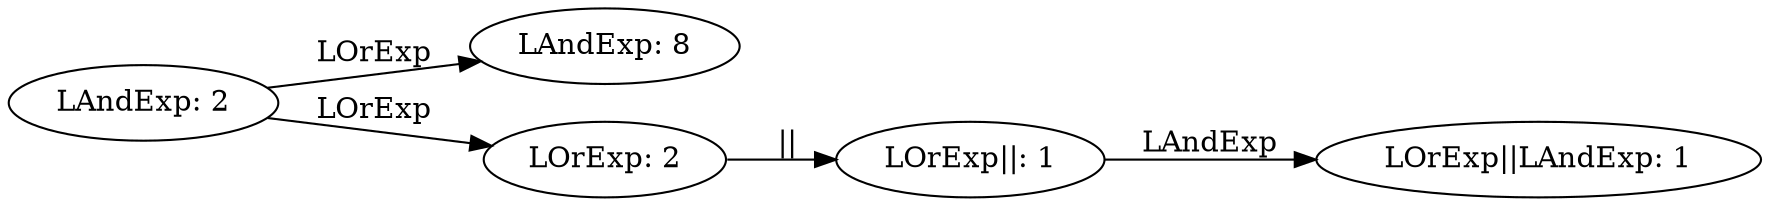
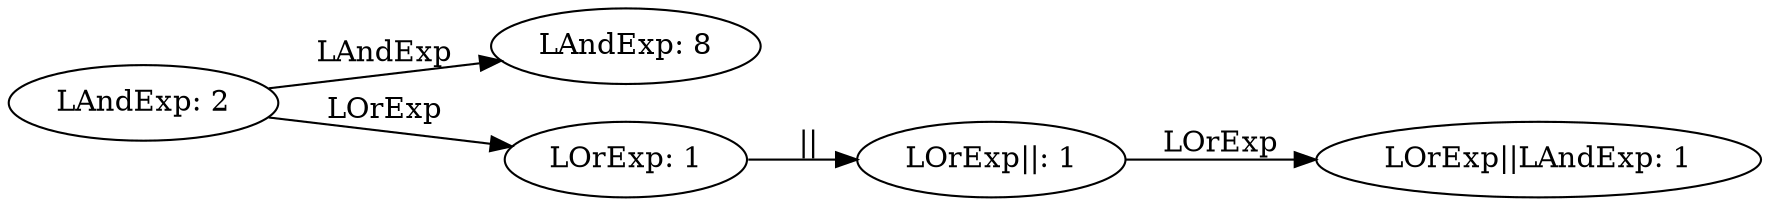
edge "LAndExp: 2" -> "LAndExp: 8": label "LOrExp" -> "LAndExp"
edge "LOrExp||: 1" -> "LOrExp||LAndExp: 1": label "LAndExp" -> "LOrExp"
node "LOrExp: 2": label "LOrExp: 2" -> "LOrExp: 1"
